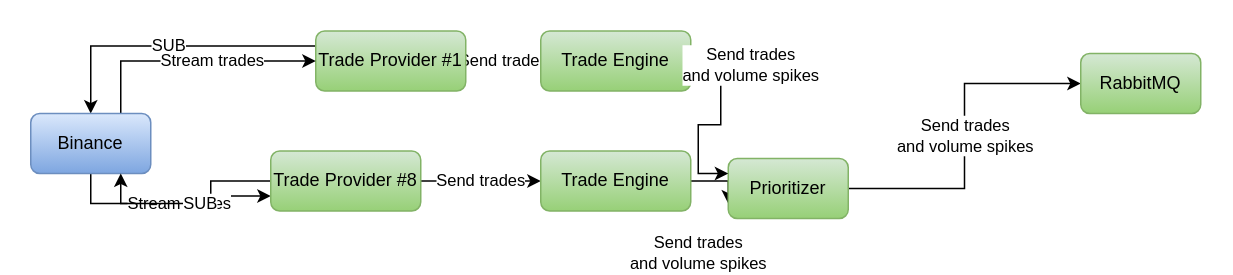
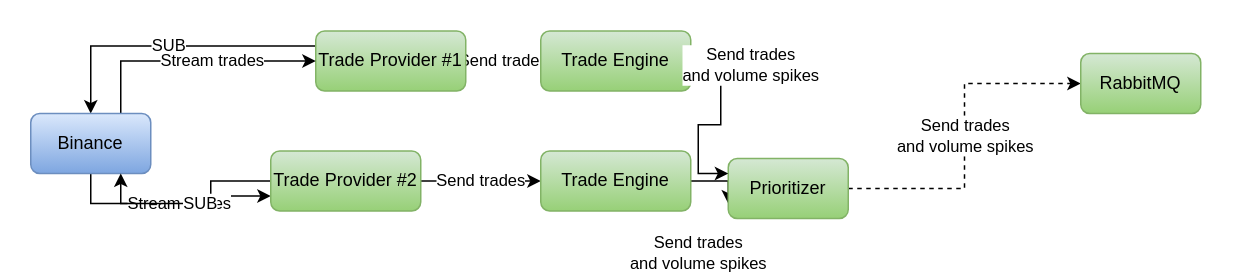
node "Trade Provider #8": label "Trade Provider #8" -> "Trade Provider #2"
edge "Prioritizer" -> "RabbitMQ": style solid -> dashed
